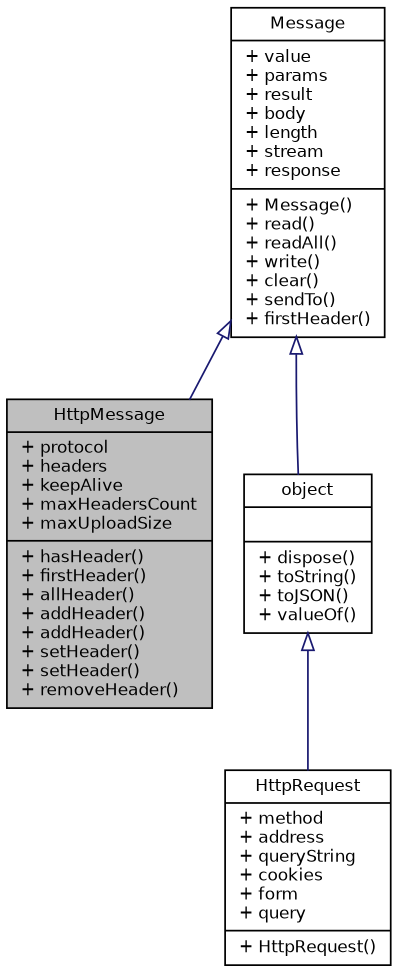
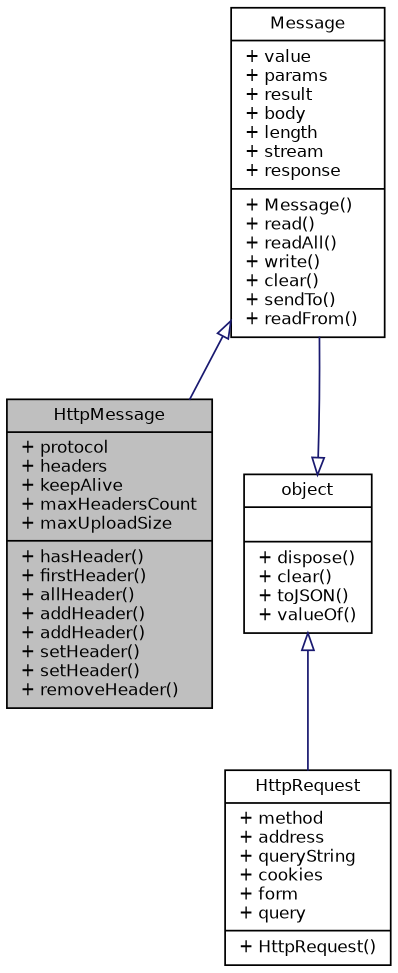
node "Message": text "+ firstHeader()" -> "+ readFrom()"
edge "object" -> "Message": reversed
node "object": text "+ toString()" -> "+ clear()"
